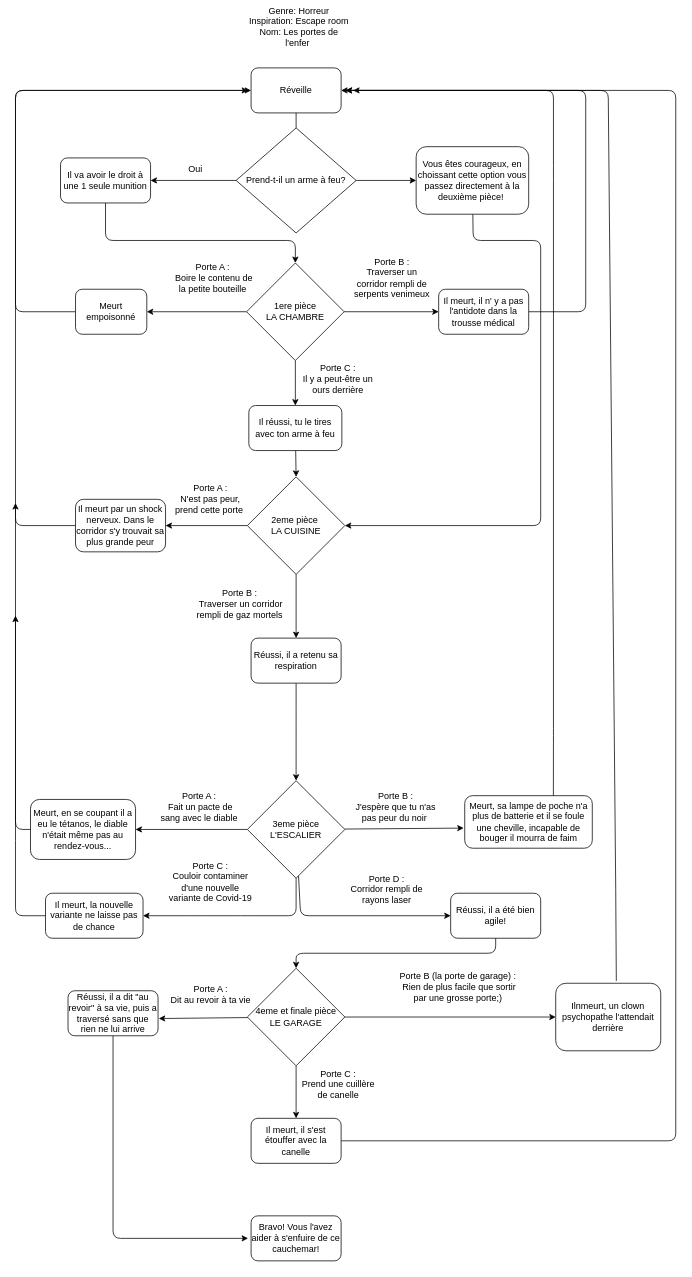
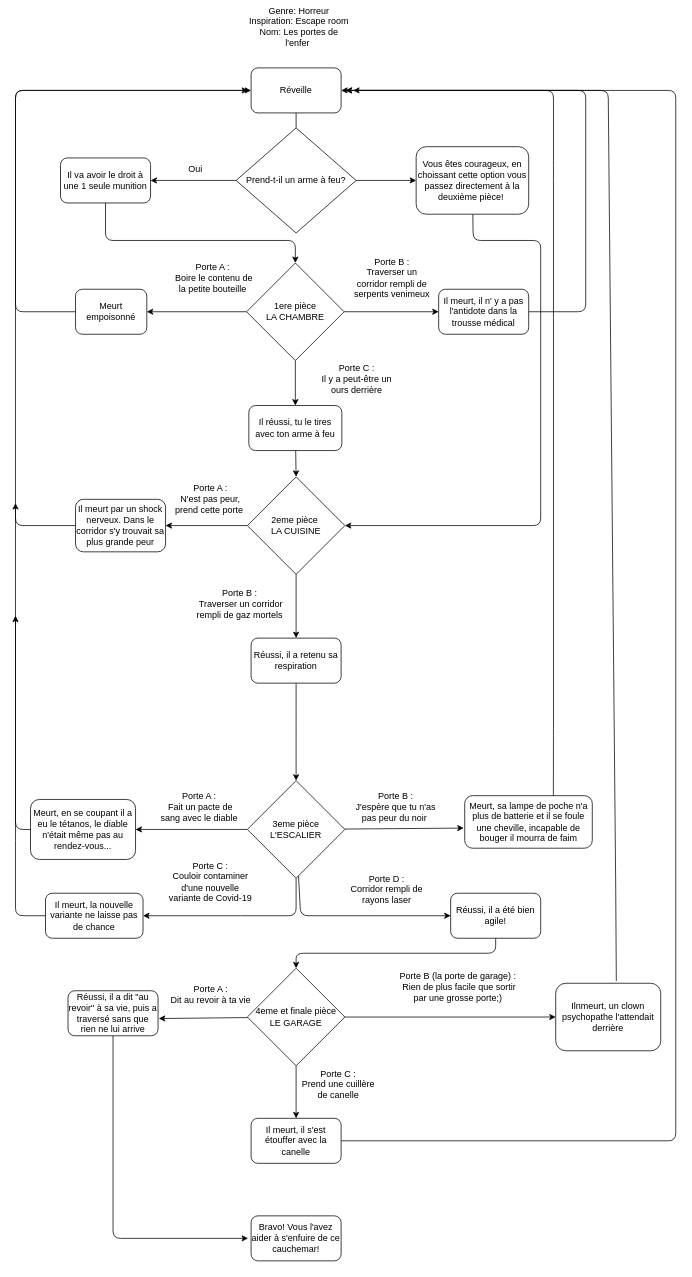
node "Porte C : Il y a peut-être un ours derrière": moved (338, 379) -> (357, 379)
